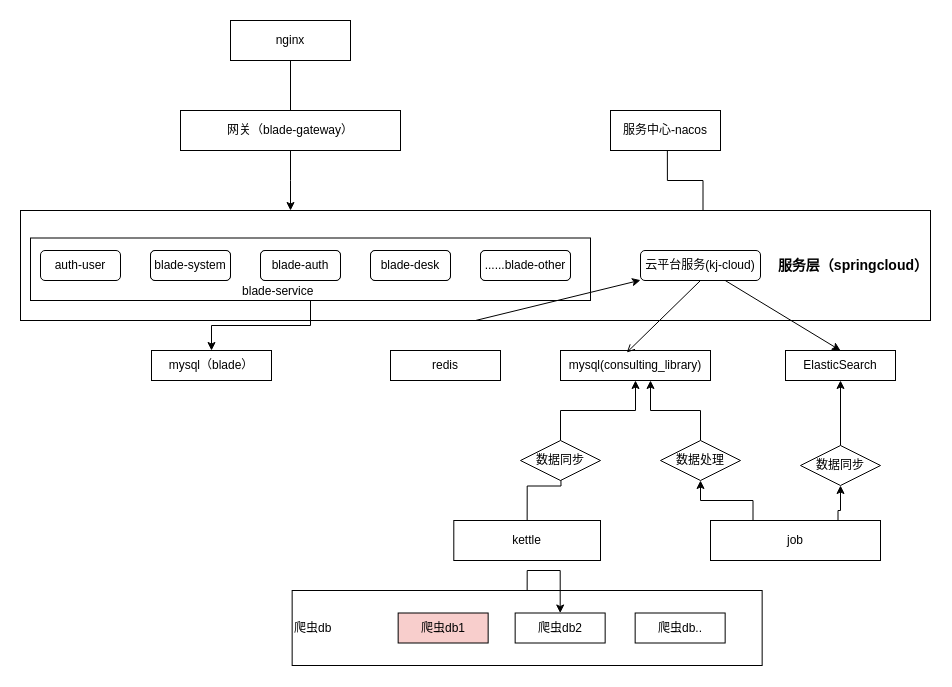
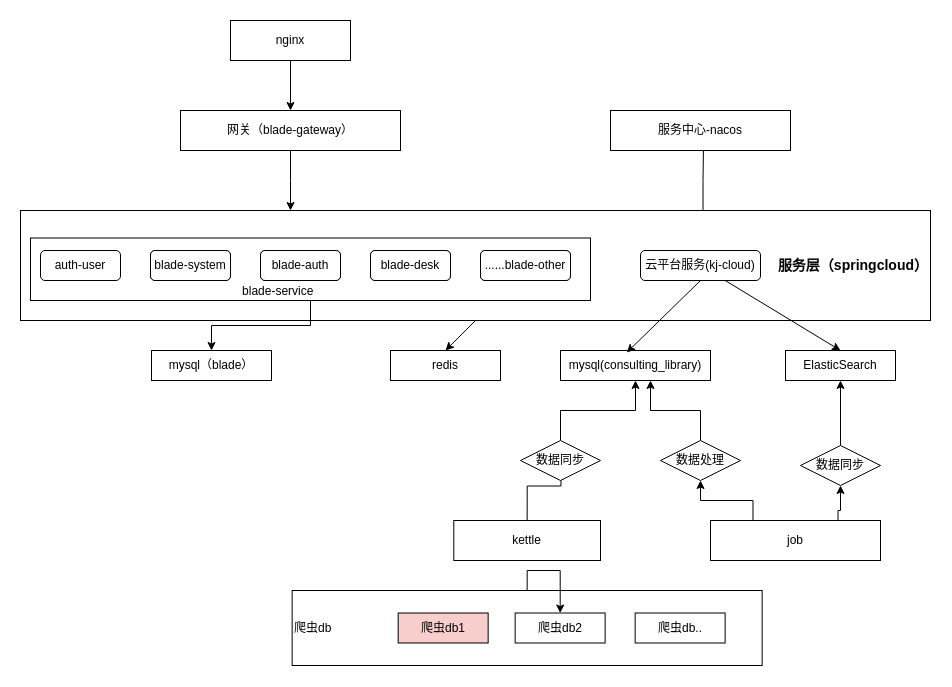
edge "nginx" -- "网关（blade-gateway）": arrowhead none -> classic
node "服务中心-nacos": size 110x40 -> 180x40
edge "服务层（springcloud）" -> "云平台服务(kj-cloud)": now "服务层（springcloud）" -> "redis"
edge "云平台服务(kj-cloud)" -> "mysql(consulting_library)": arrowhead open -> classic
